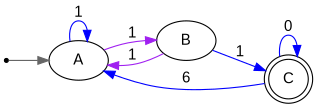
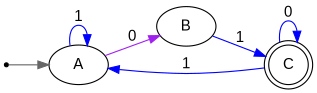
edge "A" -> "B": label "1" -> "0"
edge "B" -> "A": removed, label "1"
edge "C" -> "A": label "6" -> "1"
